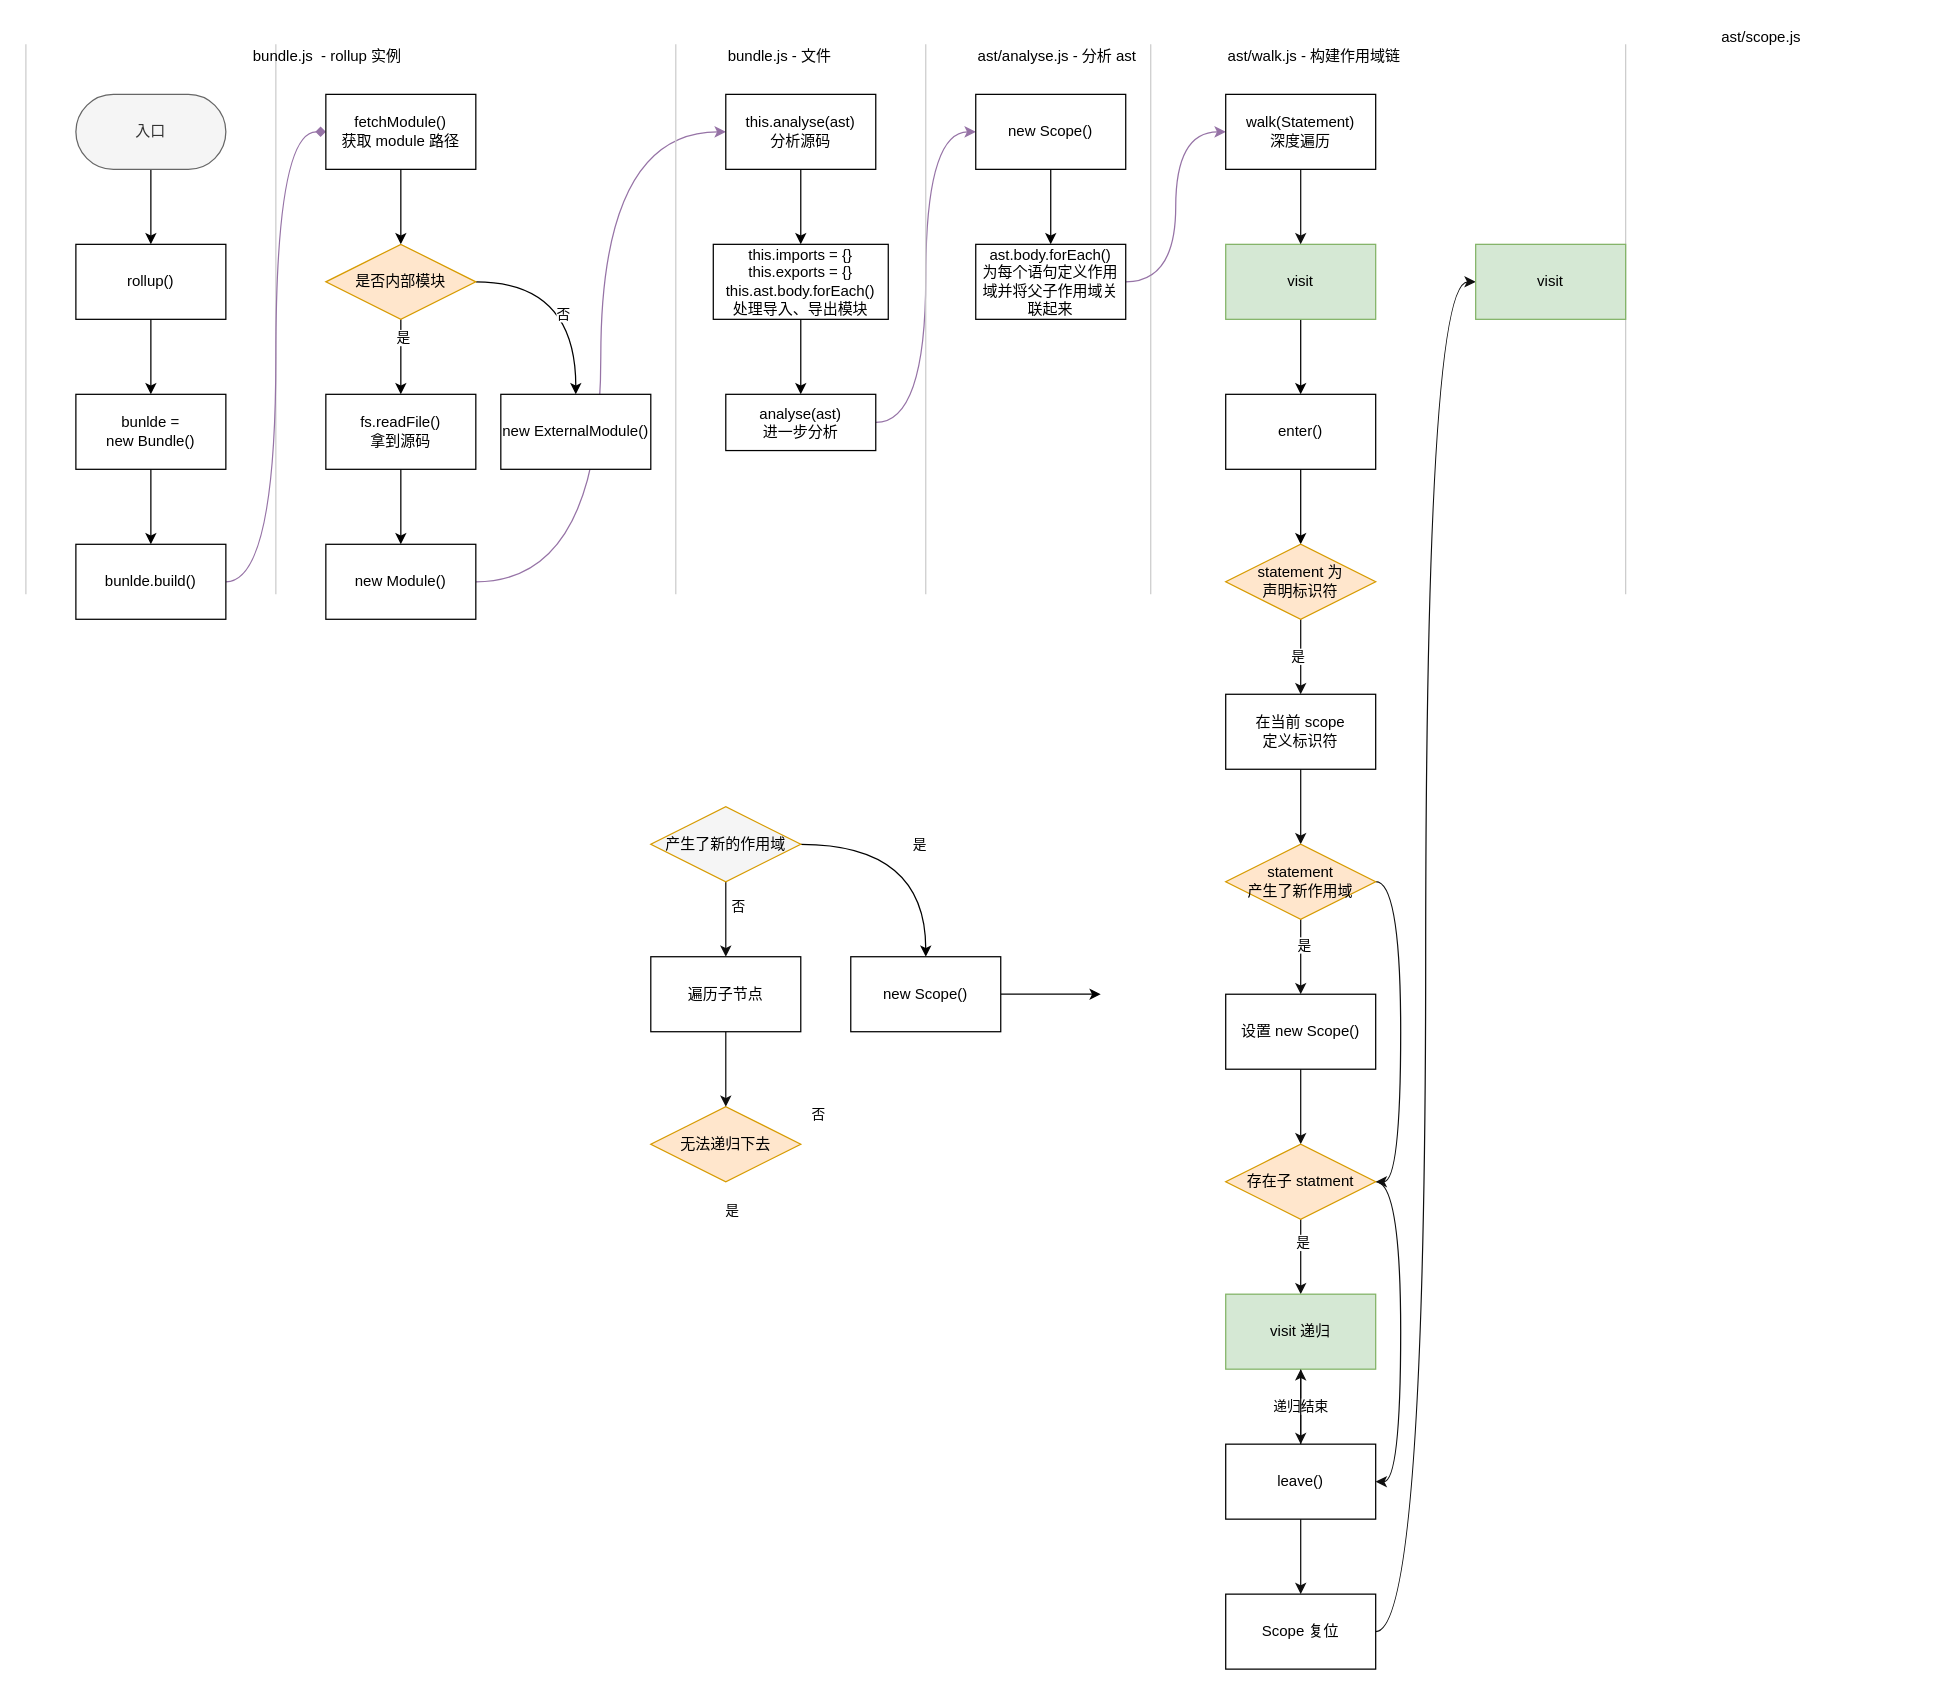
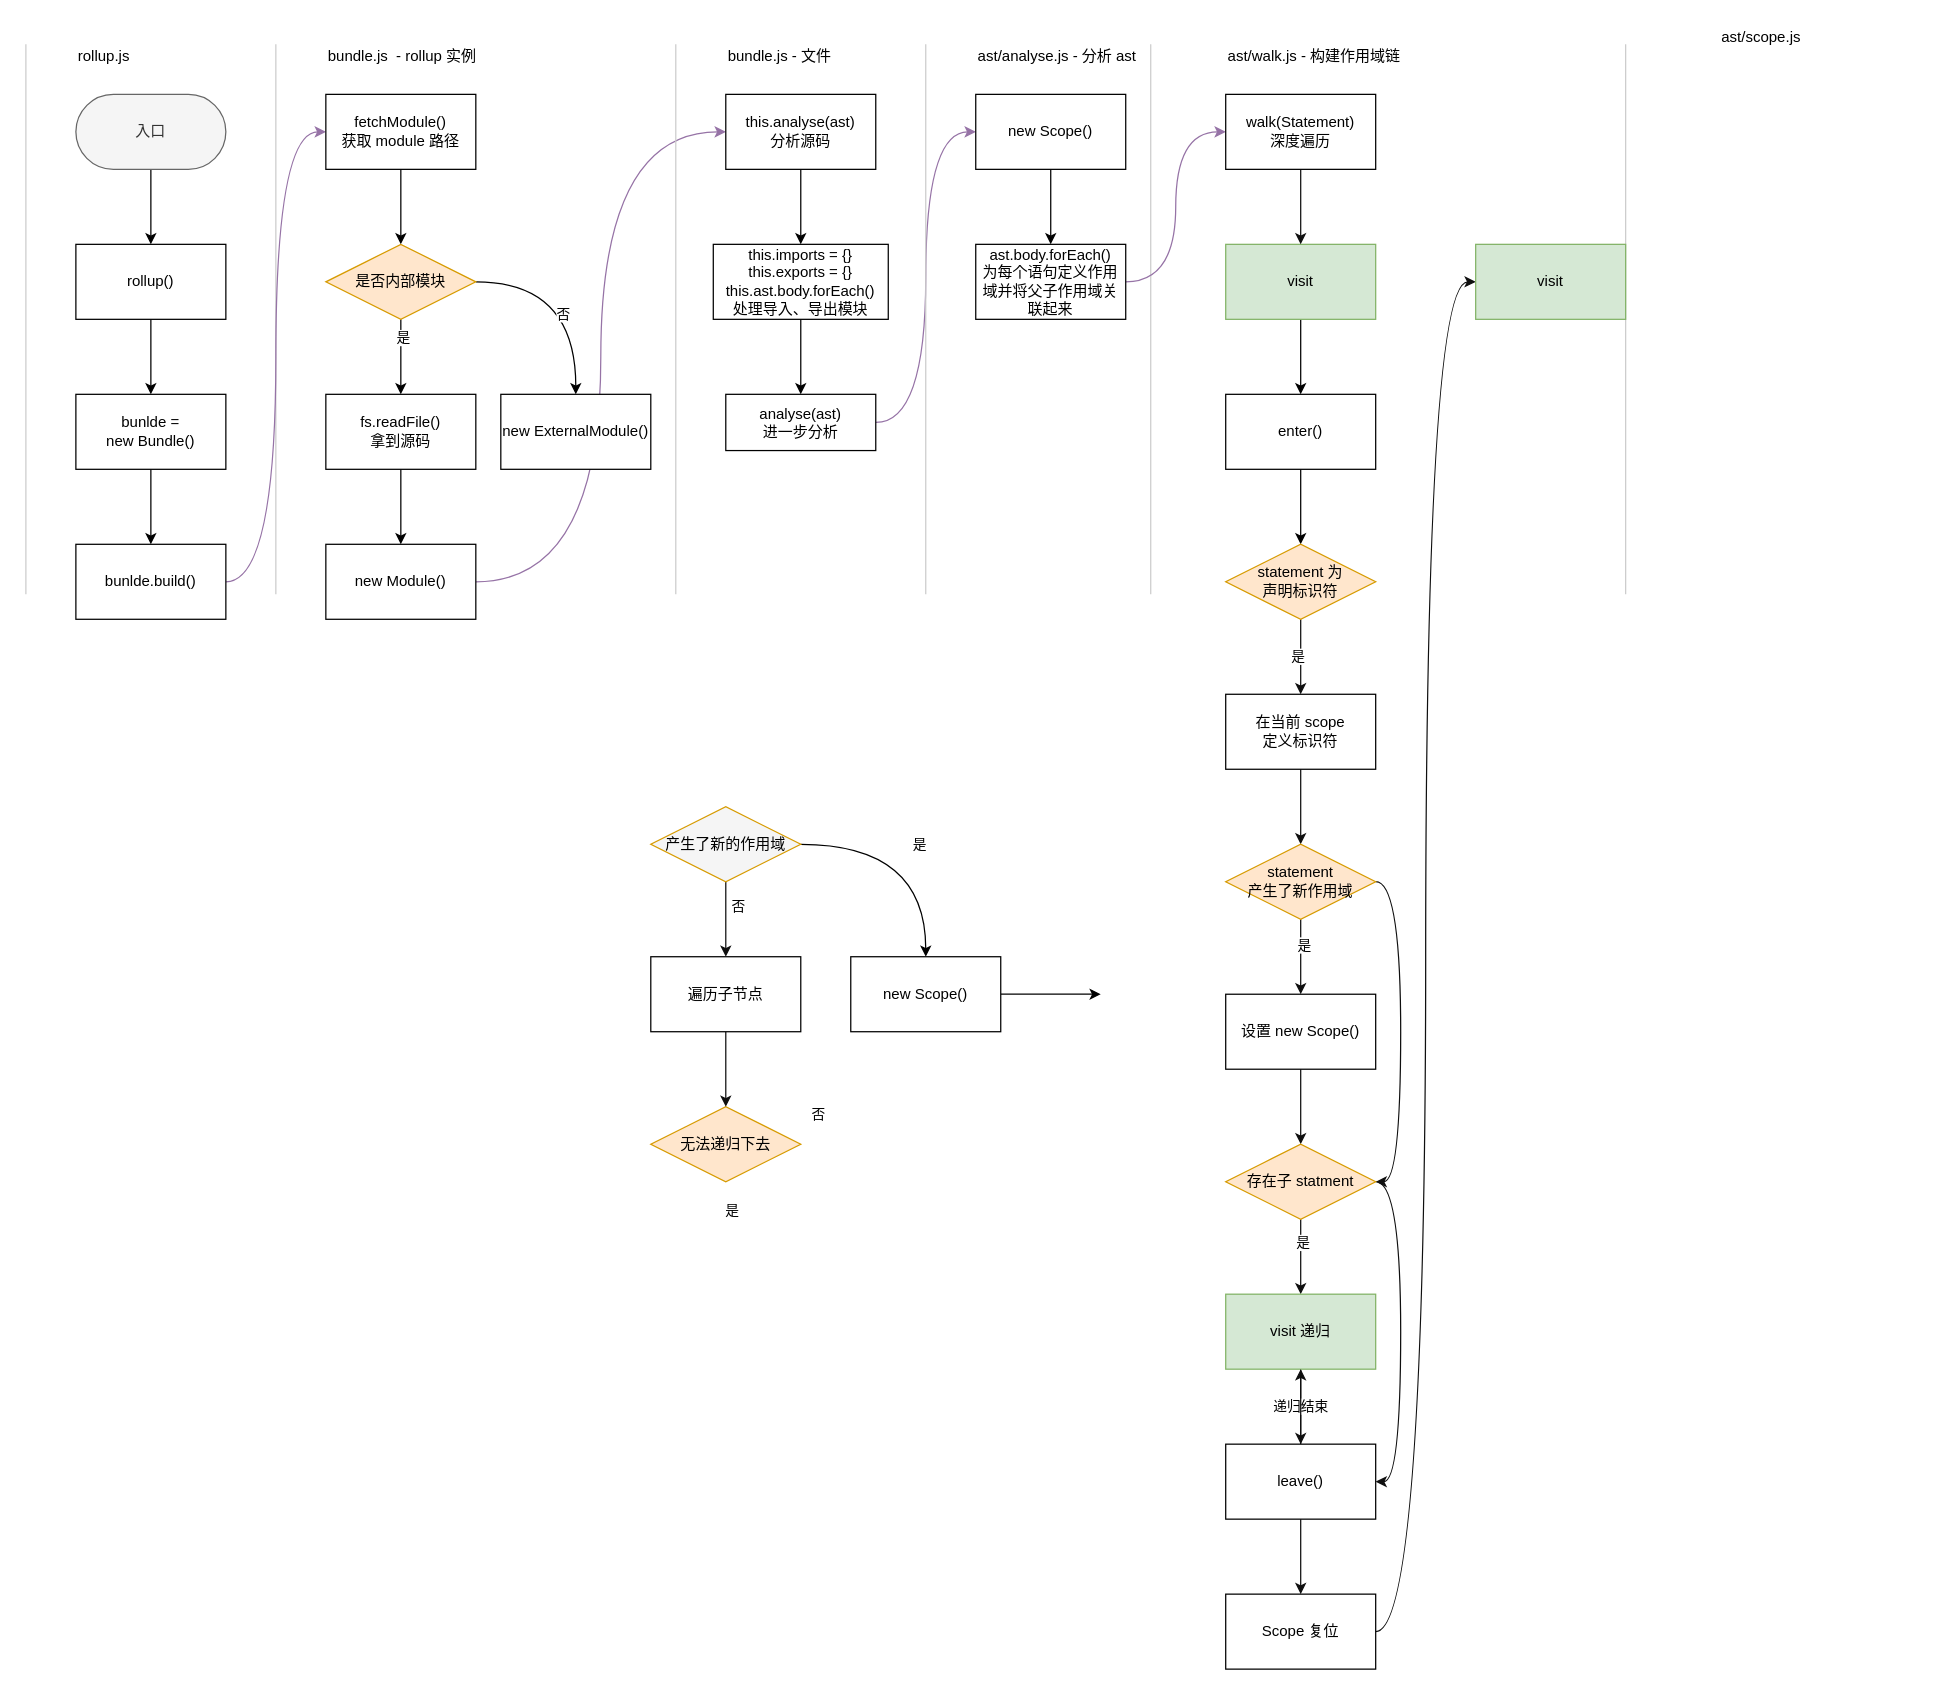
node "rollup.js": added
node "bundle.js - rollup 实例": moved (332, 57) -> (407, 57)
edge "bunlde.build()" -> "fetchModule() 获取 module 路径": arrowhead diamond -> classic
